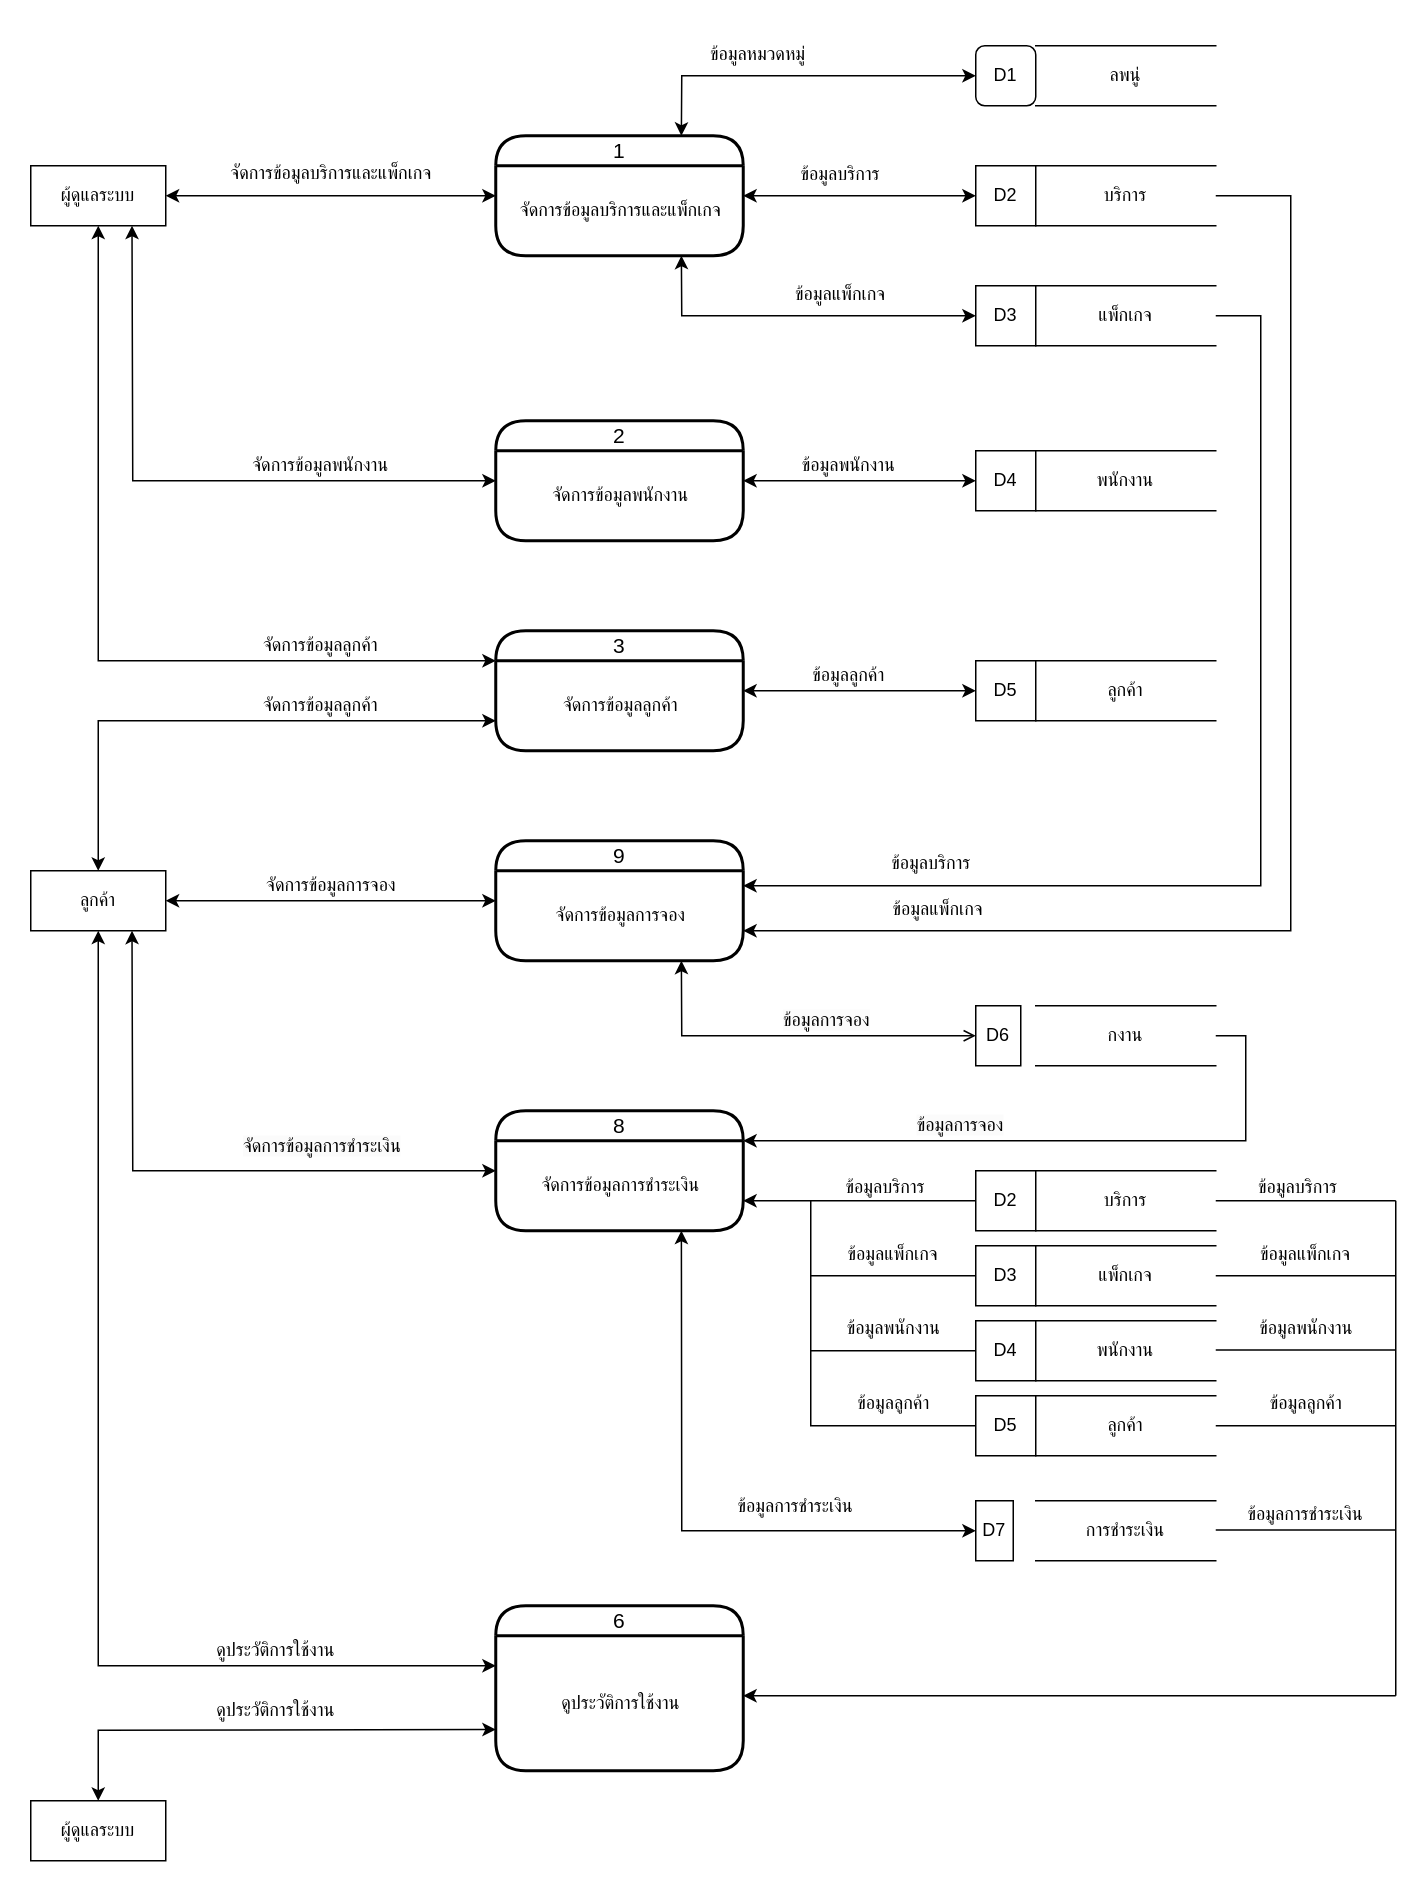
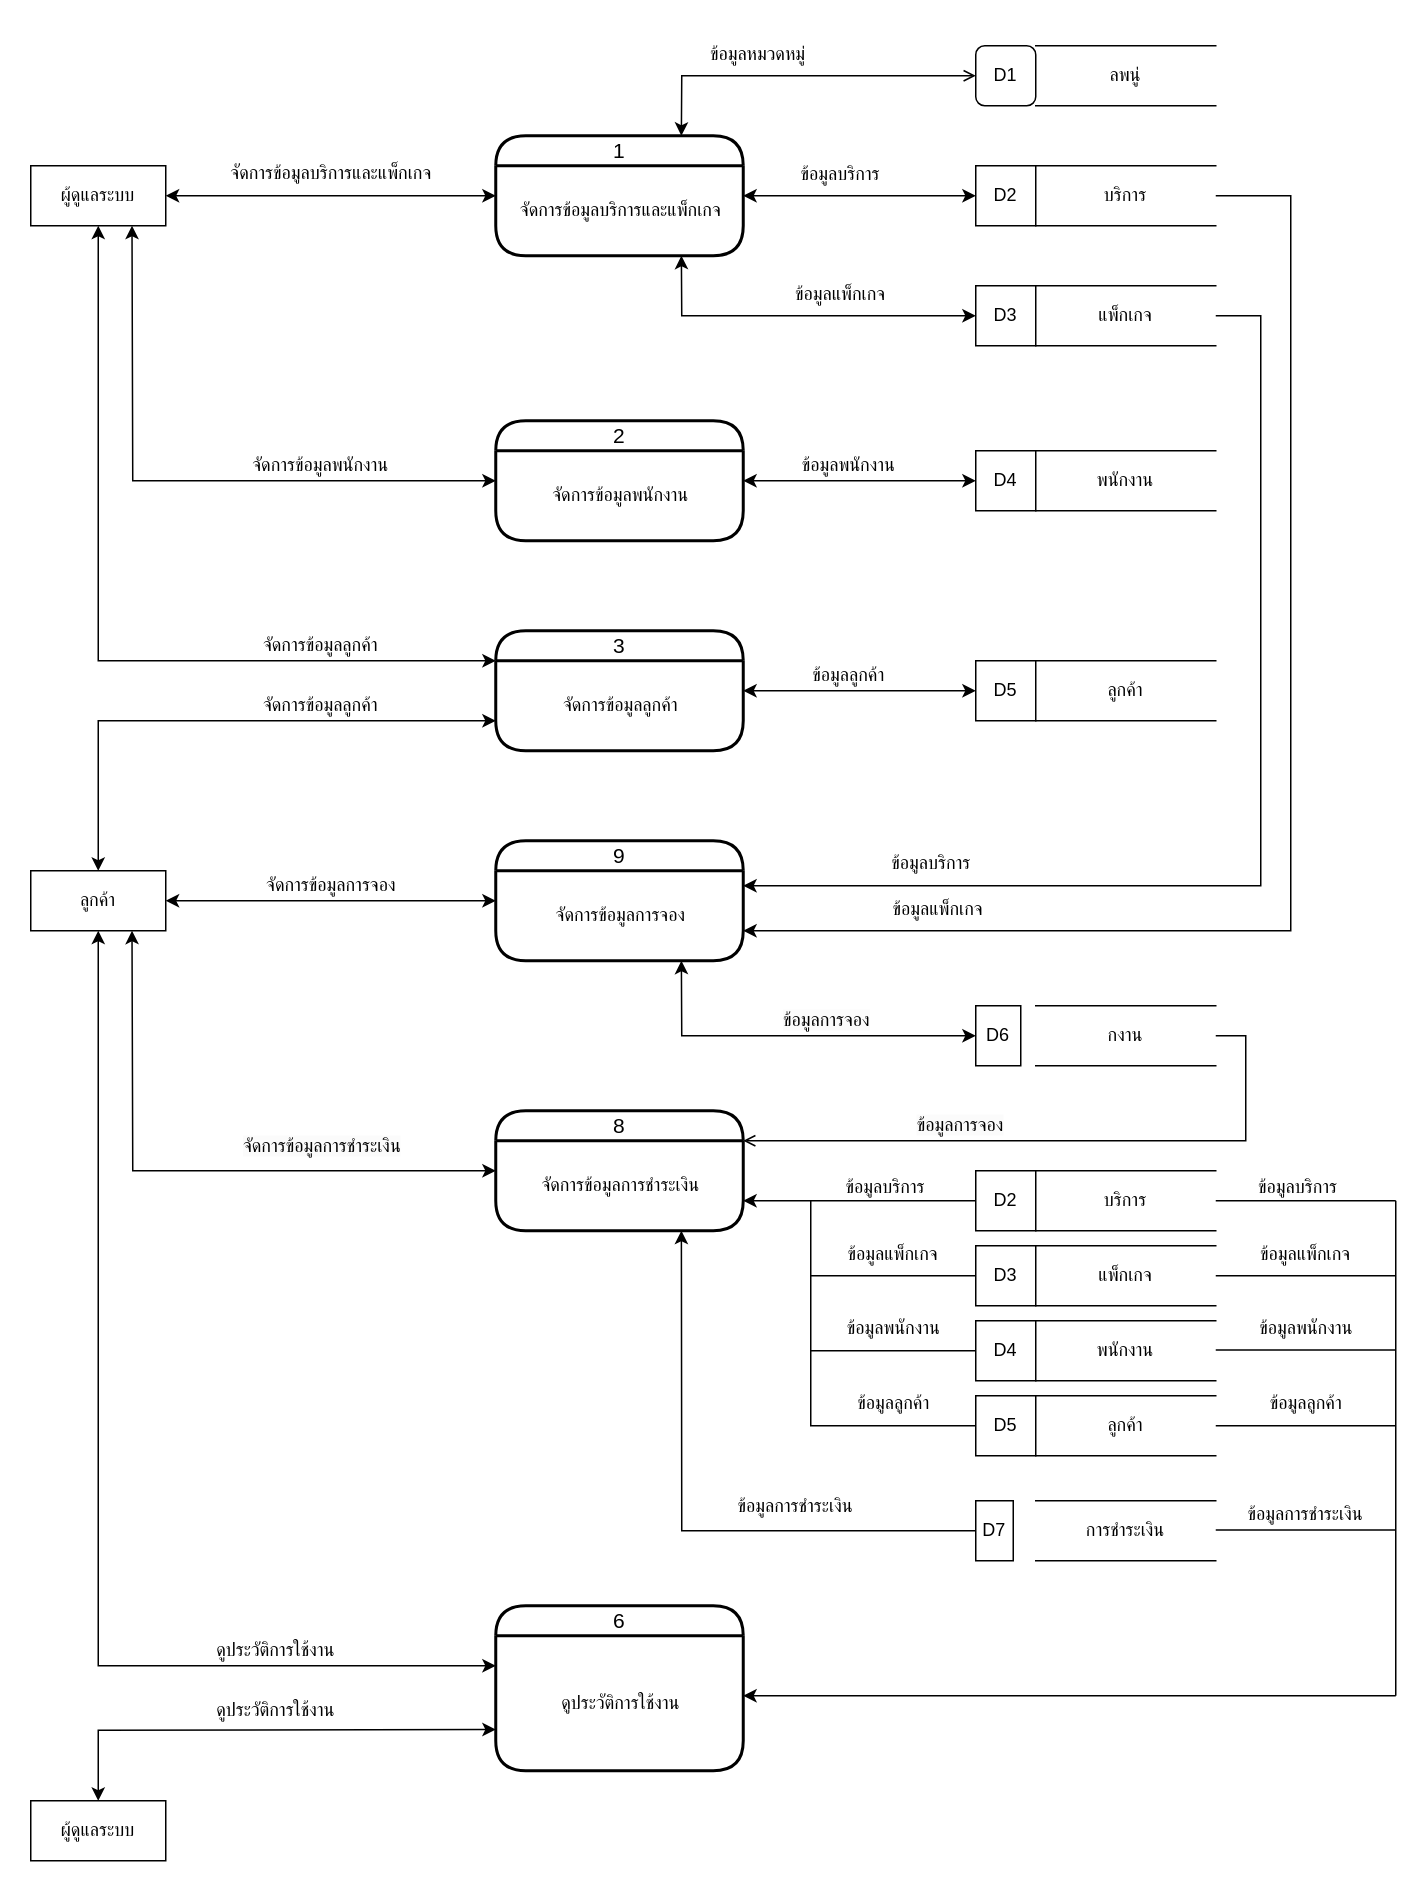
edge "D1" -- "1": arrowhead classic -> open
edge "9" -- "D6": arrowhead open -> classic
edge "กงาน" -> "8": arrowhead classic -> open
edge "8" -- "D7": arrowhead classic -> none
